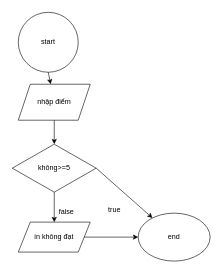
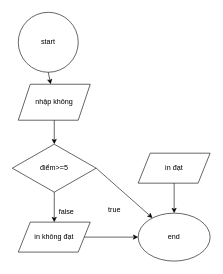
node "nhập điểm": label "nhập điểm" -> "nhập không"
node "không>=5": label "không>=5" -> "điểm>=5"
node "in đạt": added
edge "in đạt" -> "end": added
